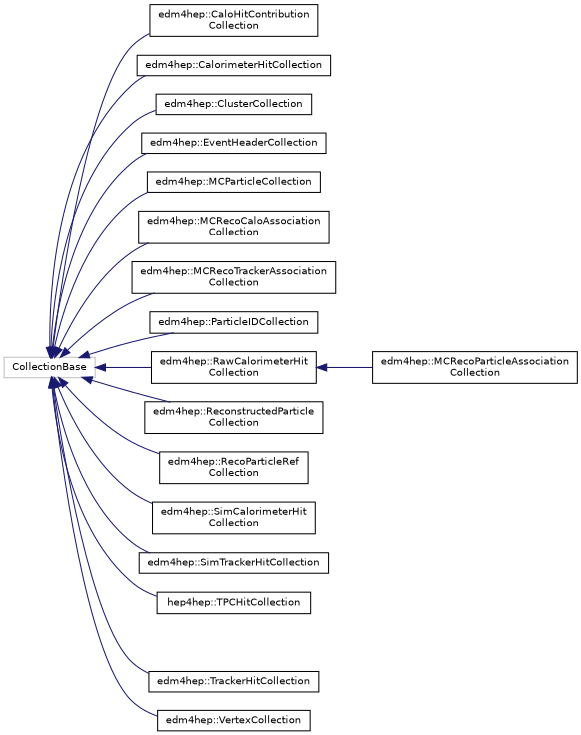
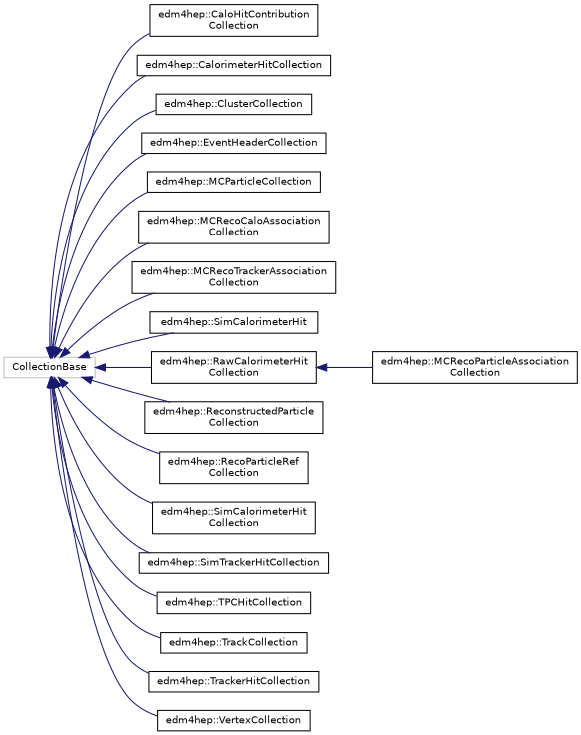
node "edm4hep::ParticleIDCollection": label "edm4hep::ParticleIDCollection" -> "edm4hep::SimCalorimeterHit"
node "hep4hep::TPCHitCollection": label "hep4hep::TPCHitCollection" -> "edm4hep::TPCHitCollection"
node "edm4hep::TrackCollection": added
